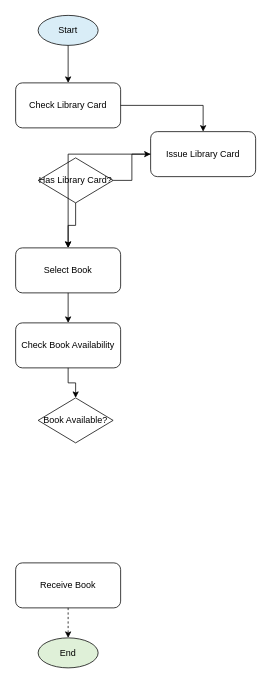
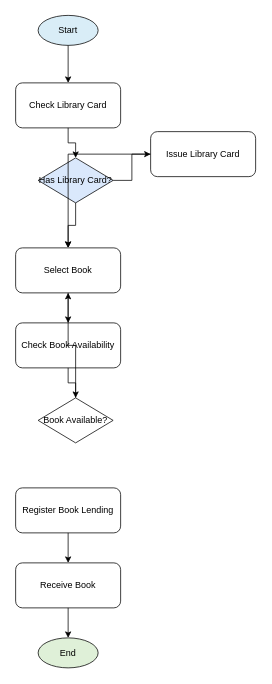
edge "Check Library Card" -> "Issue Library Card": now "Check Library Card" -> "Has Library Card?"
node "Has Library Card?": fillcolor #ffffff -> #dae8fc
edge "Book Available?" -> "Select Book": added
node "Register Book Lending": added
edge "Register Book Lending" -> "Receive Book": added
edge "Receive Book" -> "End": style dashed -> solid
